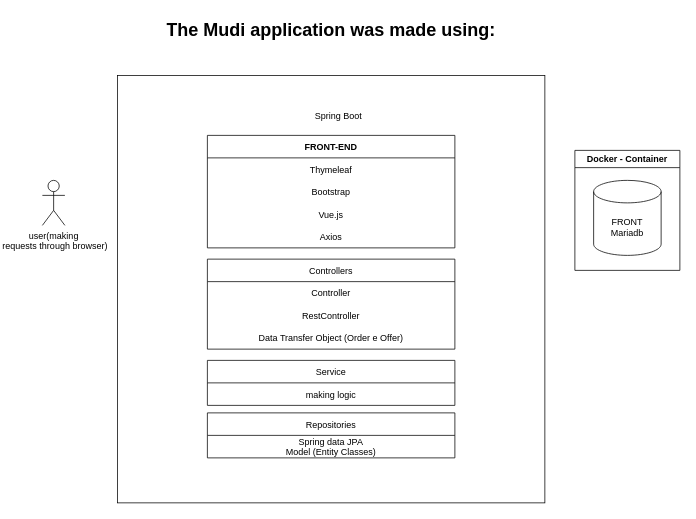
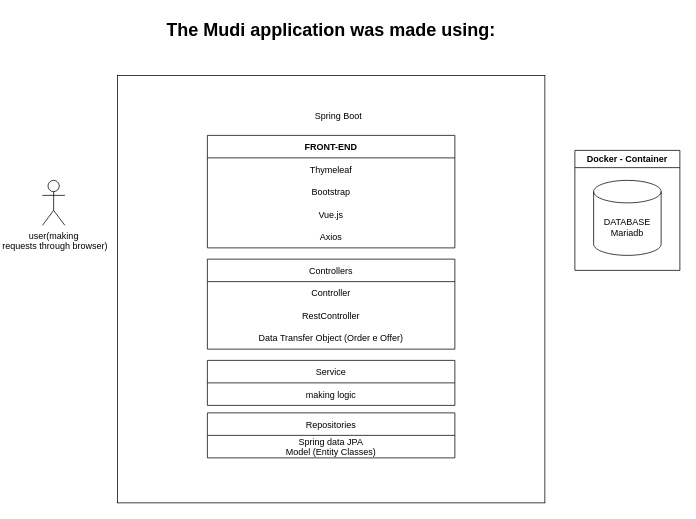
node "FRONT Mariadb": label "FRONT Mariadb" -> "DATABASE Mariadb"
